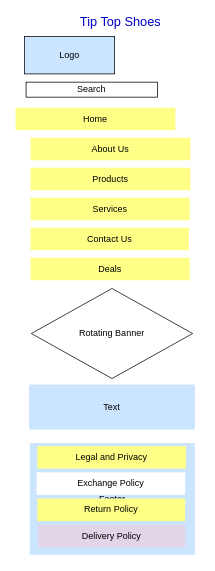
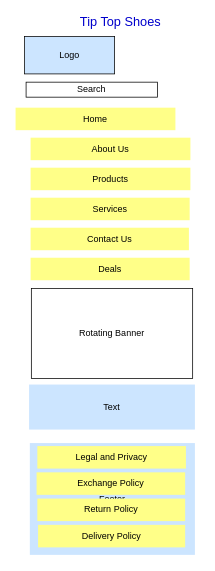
node "Rotating Banner": shape diamond -> rectangle
node "Exchange Policy": fillcolor #ffffff -> #ffff88
node "Delivery Policy": fillcolor #e1d5e7 -> #ffff88
